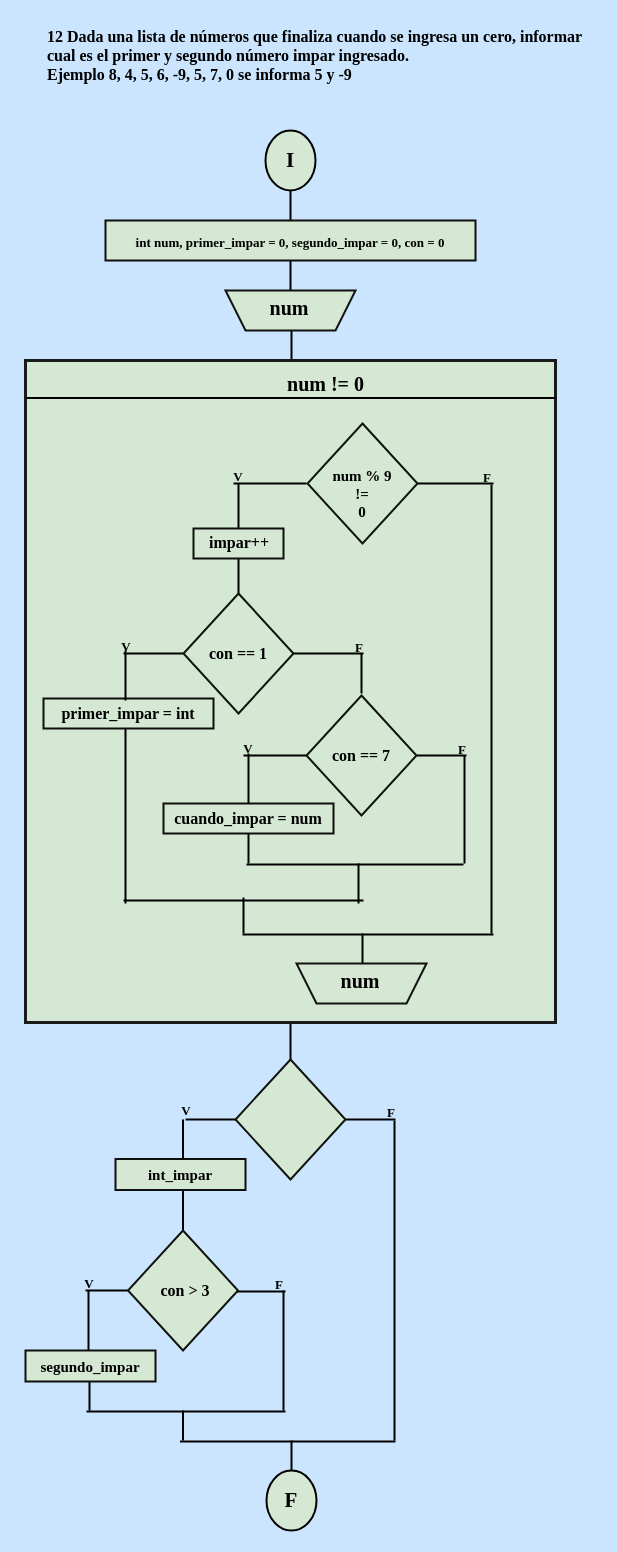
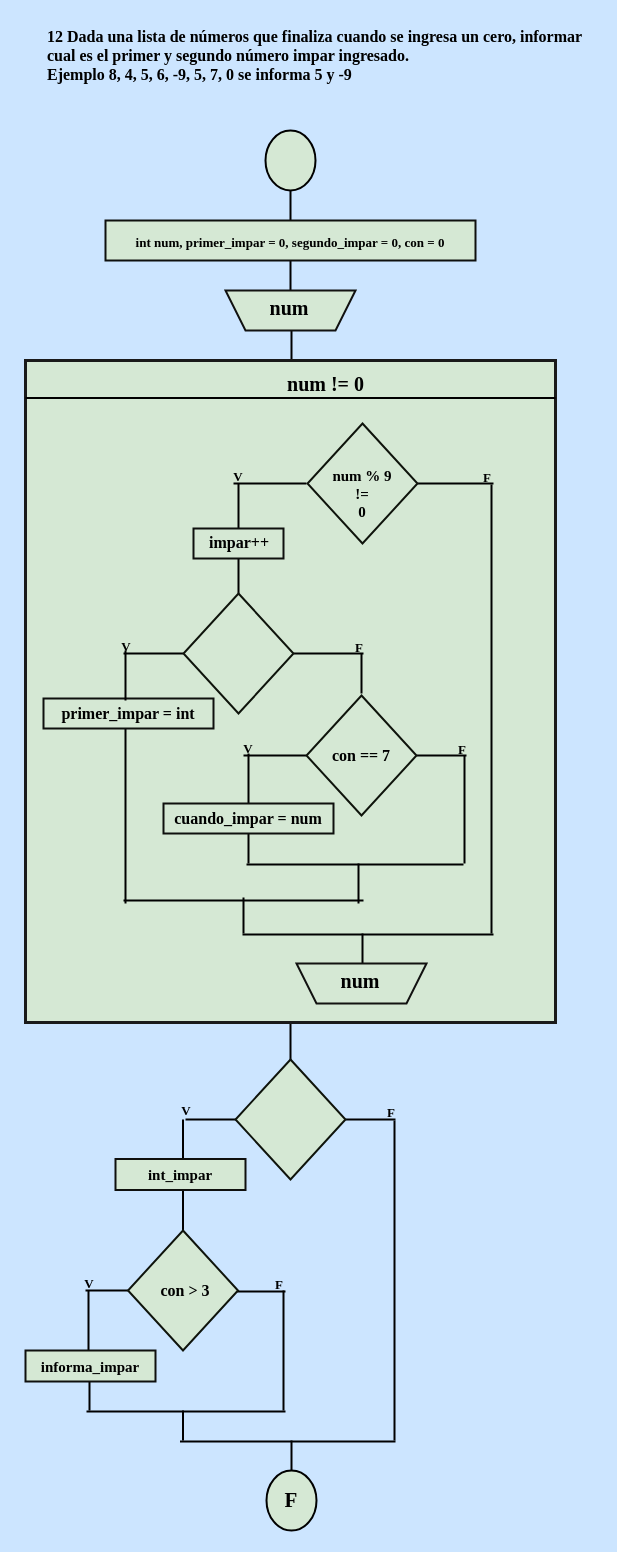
node "I": removed
node "con == 1": removed
node "segundo_impar": label "segundo_impar" -> "informa_impar"
